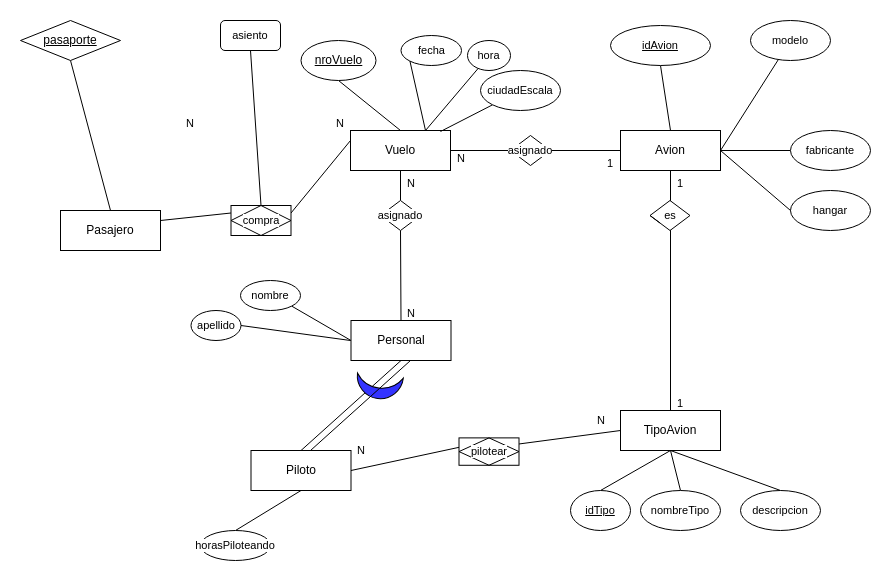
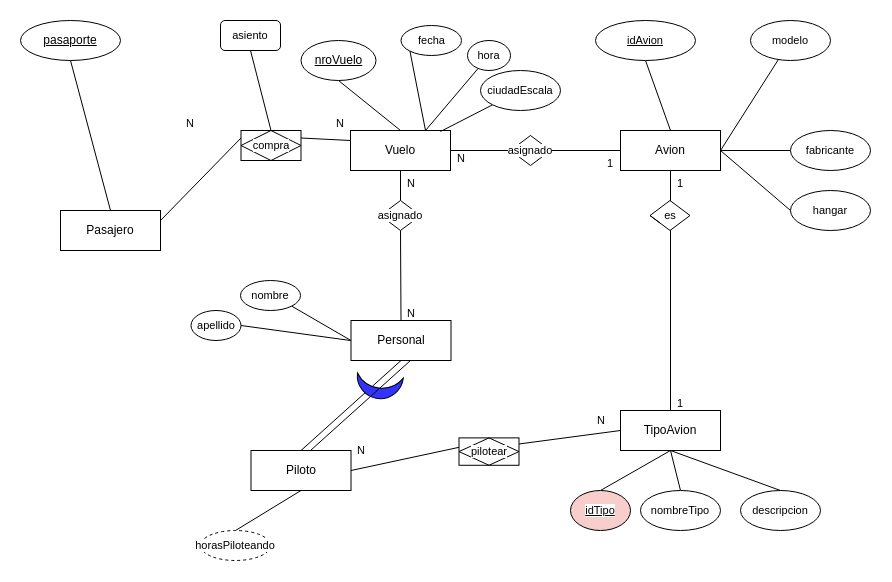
node "pasaporte": shape diamond -> ellipse
node "idAvion": moved (661, 46) -> (646, 41)
node "fecha": moved (431, 51) -> (431, 41)
node "compra": moved (261, 221) -> (271, 146)
node "idTipo": fillcolor #ffffff -> #f8cecc
node "horasPiloteando": style solid -> dashed
